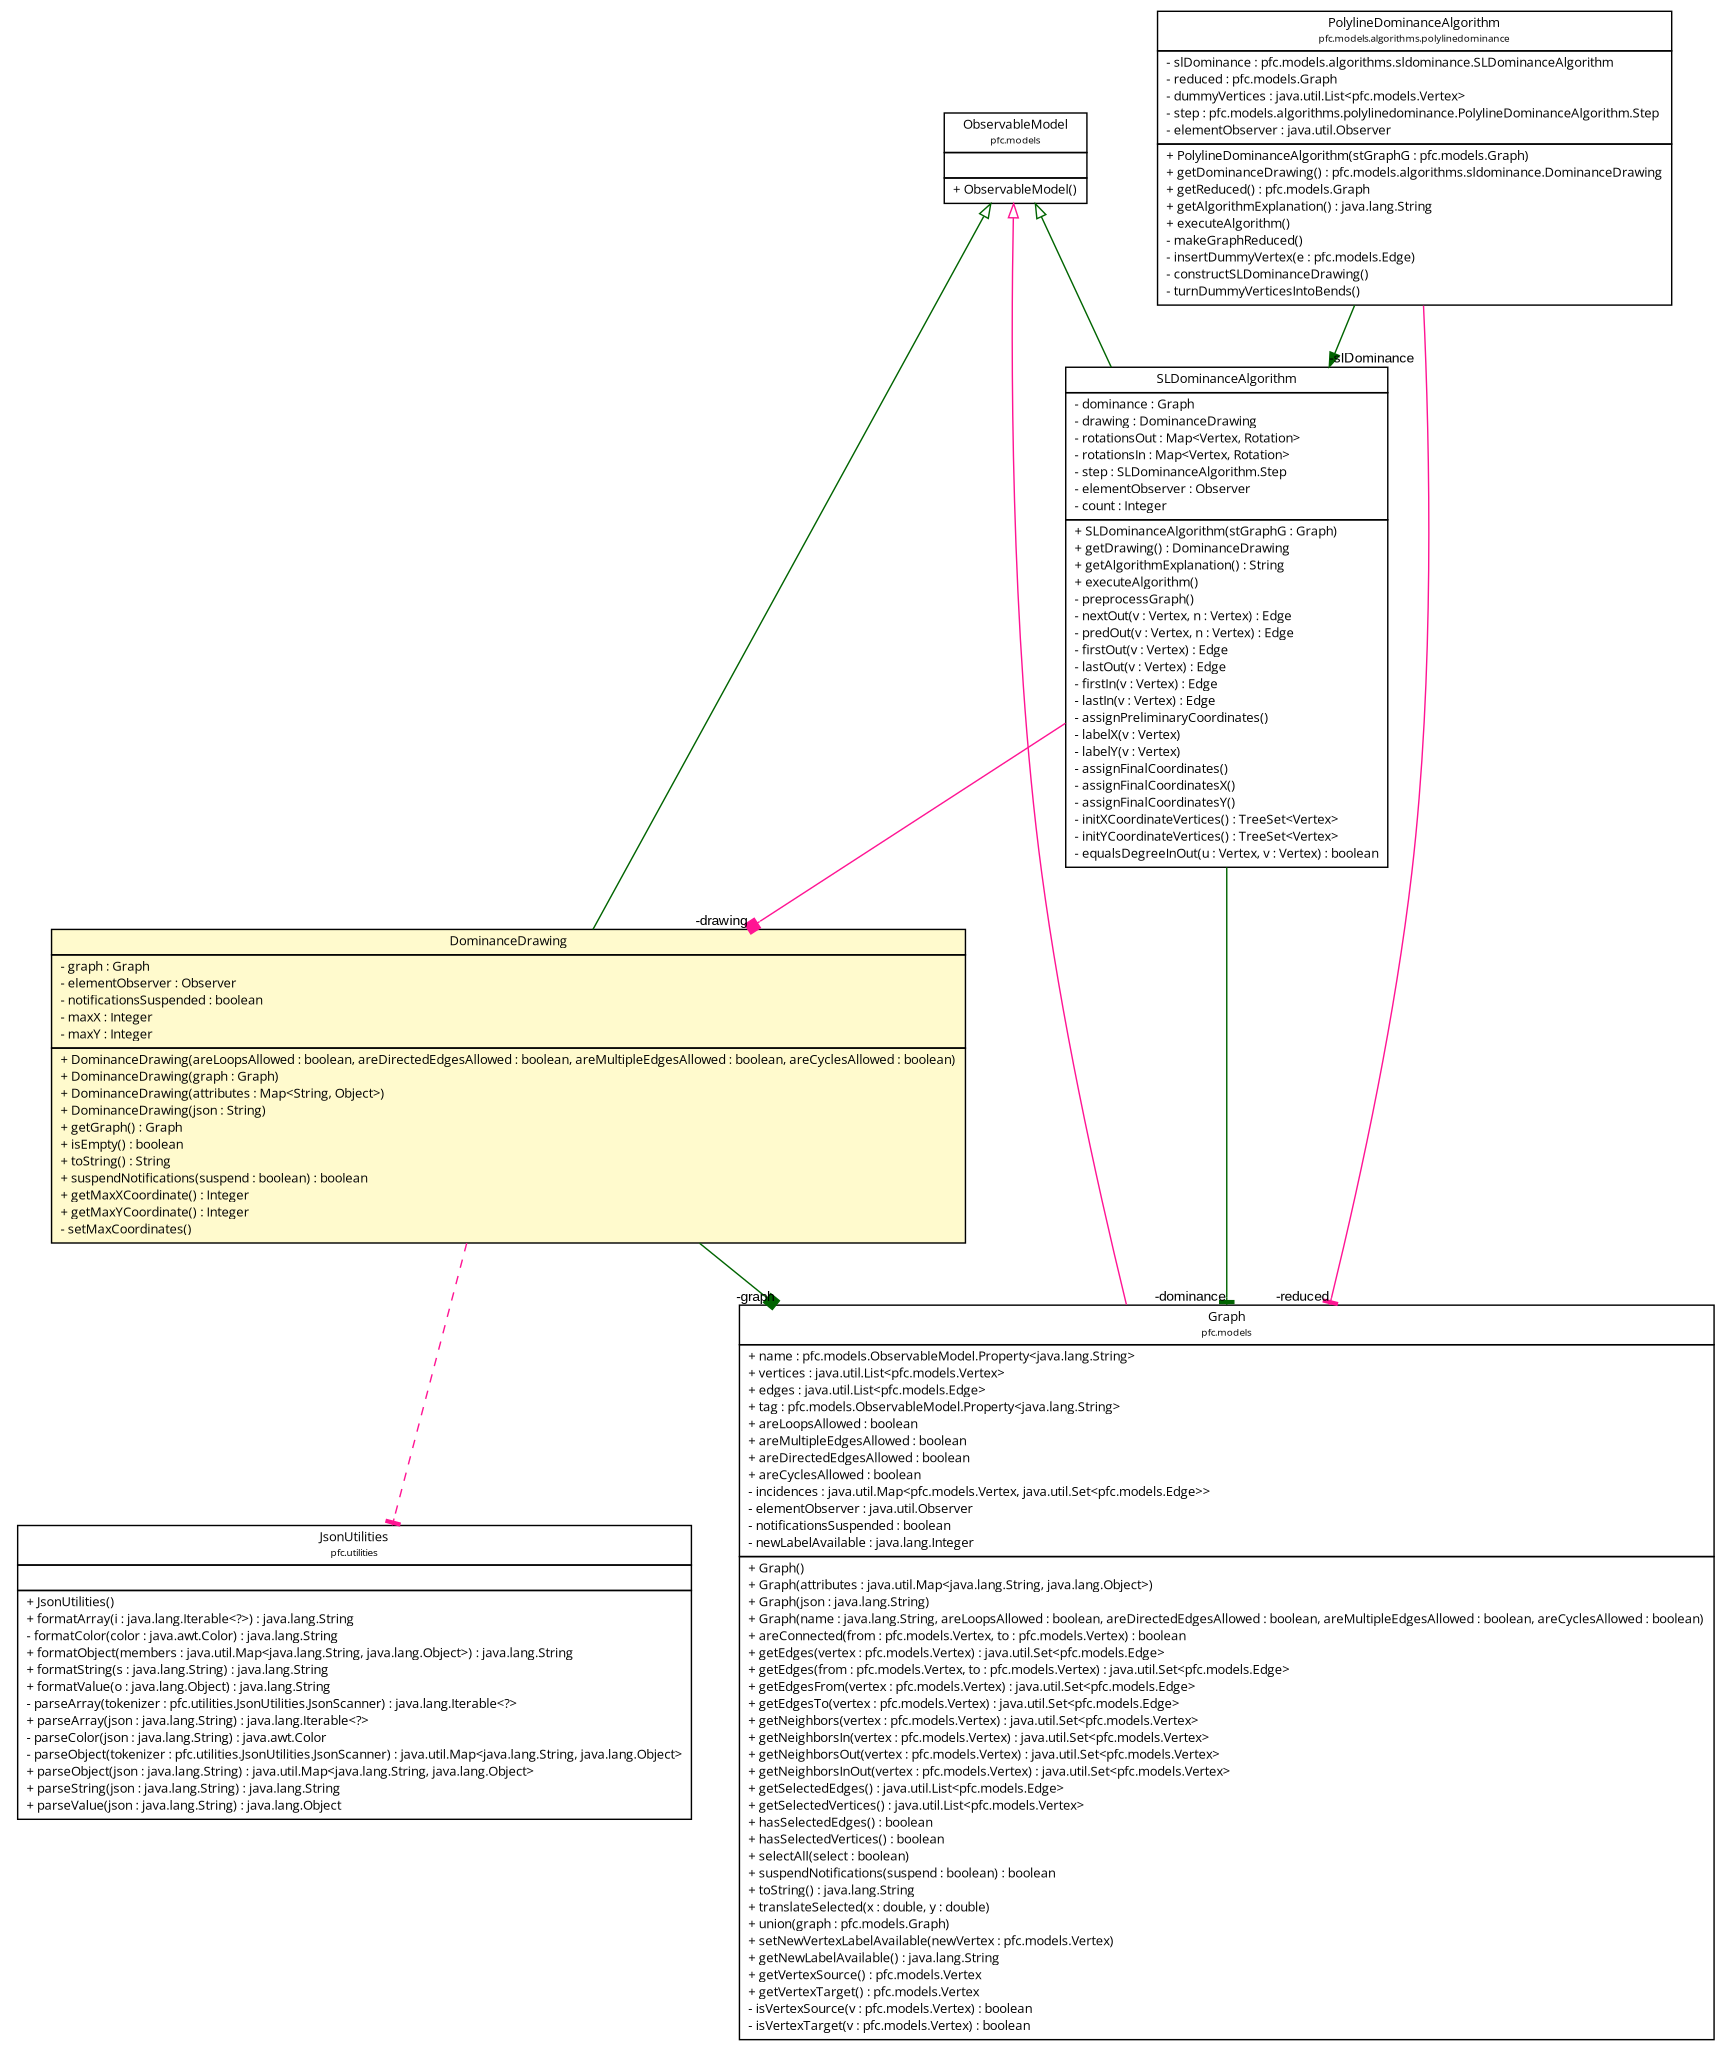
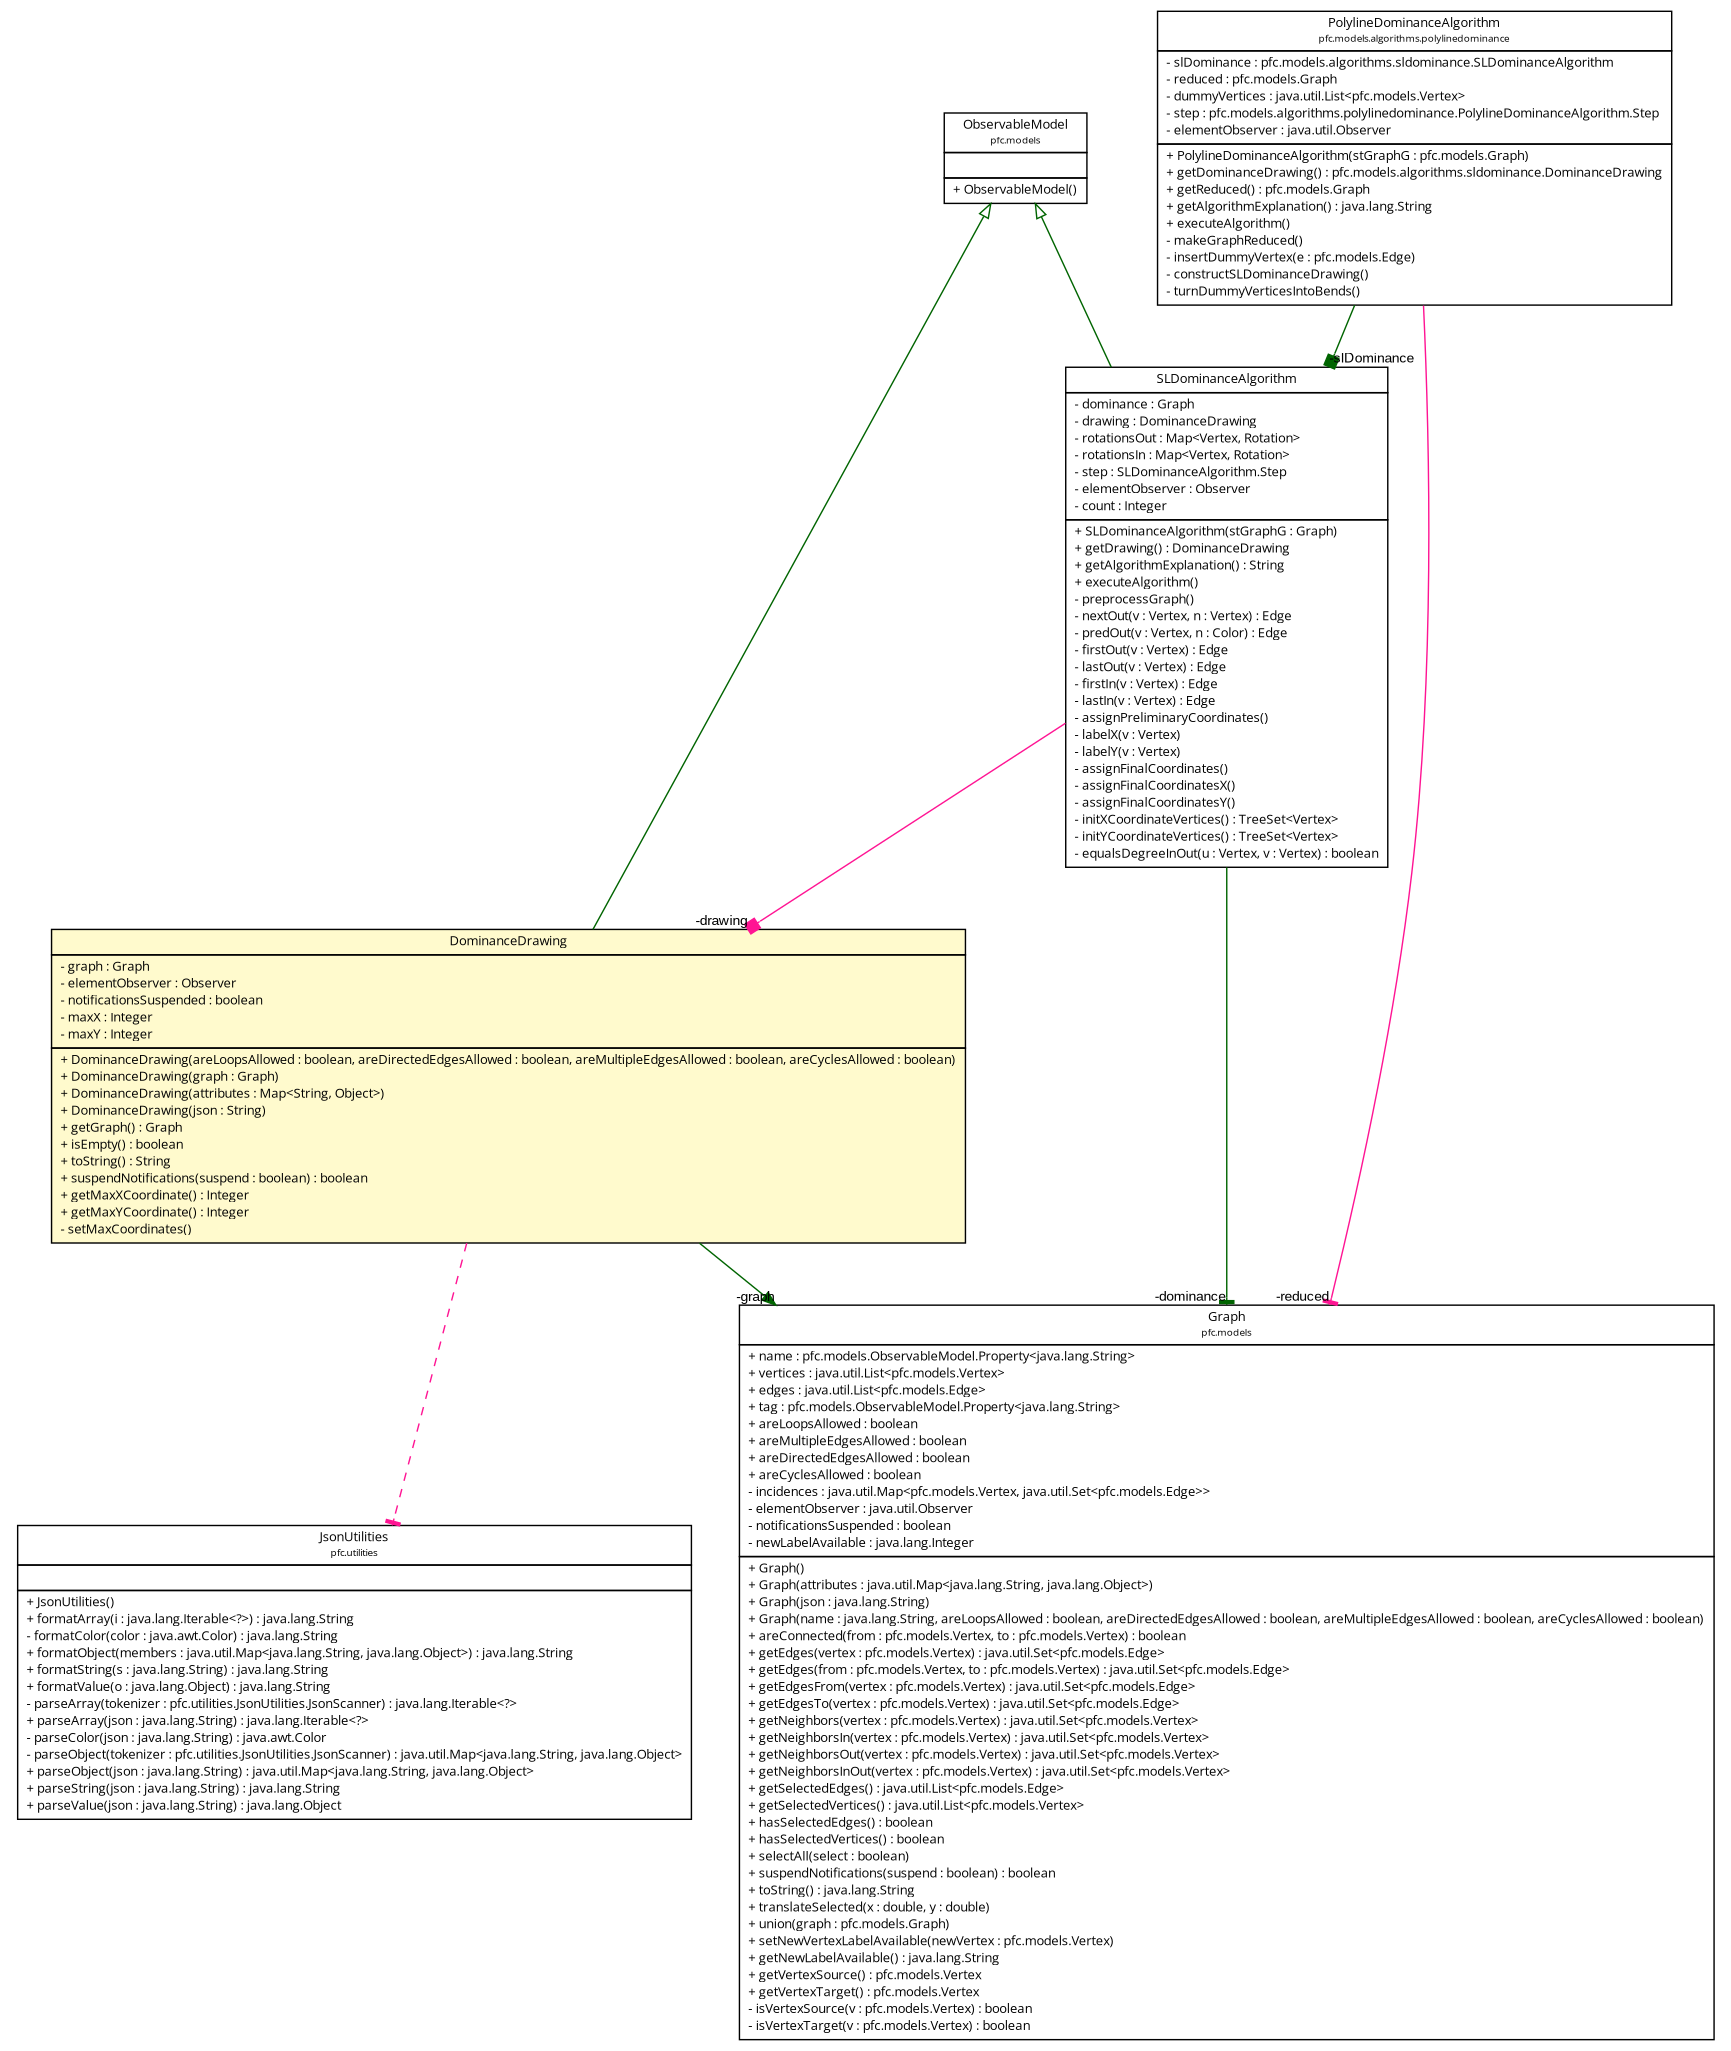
edge "PolylineDominanceAlgorithm" -> "SLDominanceAlgorithm": arrowhead normal -> box
node "SLDominanceAlgorithm": text "- predOut(v : Vertex, n : Vertex) : Edge" -> "- predOut(v : Vertex, n : Color) : Edge"
edge "Graph" -> "ObservableModel": removed
edge "DominanceDrawing" -> "Graph": arrowhead box -> normal
